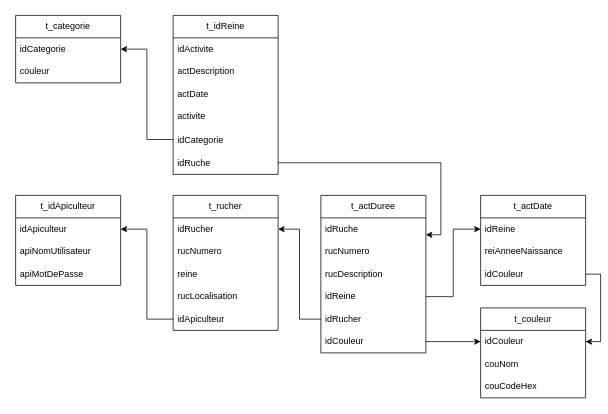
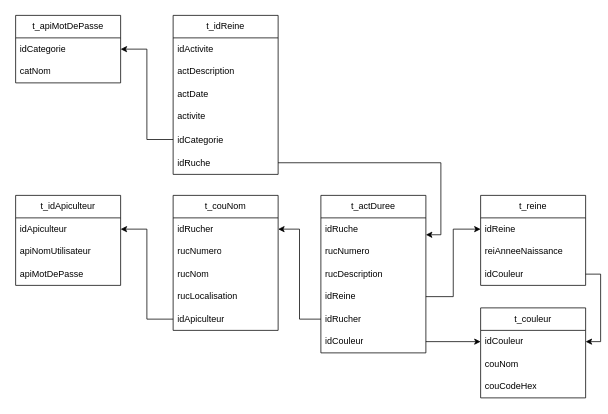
node "t_categorie": label "t_categorie" -> "t_apiMotDePasse"
node "couleur": label "couleur" -> "catNom"
node "t_rucher": label "t_rucher" -> "t_couNom"
node "t_actDate": label "t_actDate" -> "t_reine"
node "reine": label "reine" -> "rucNom"
